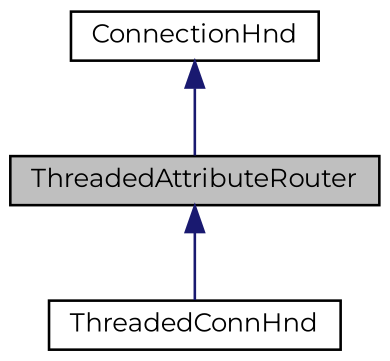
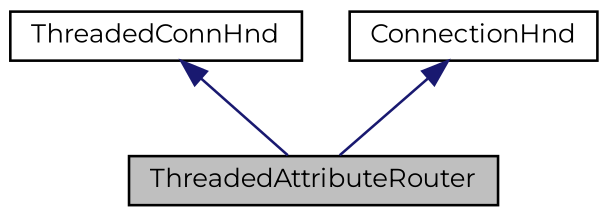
edge "ThreadedConnHnd" -> "ThreadedAttributeRouter": reversed
